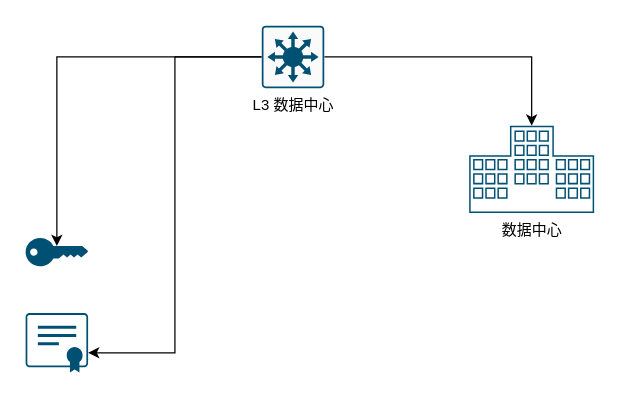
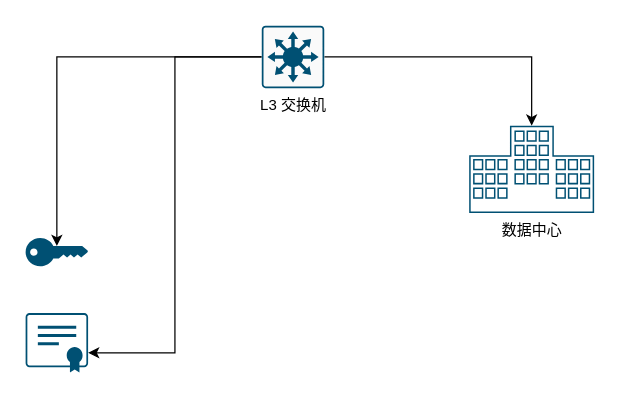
node "L3 数据中心": label "L3 数据中心" -> "L3 交换机"
